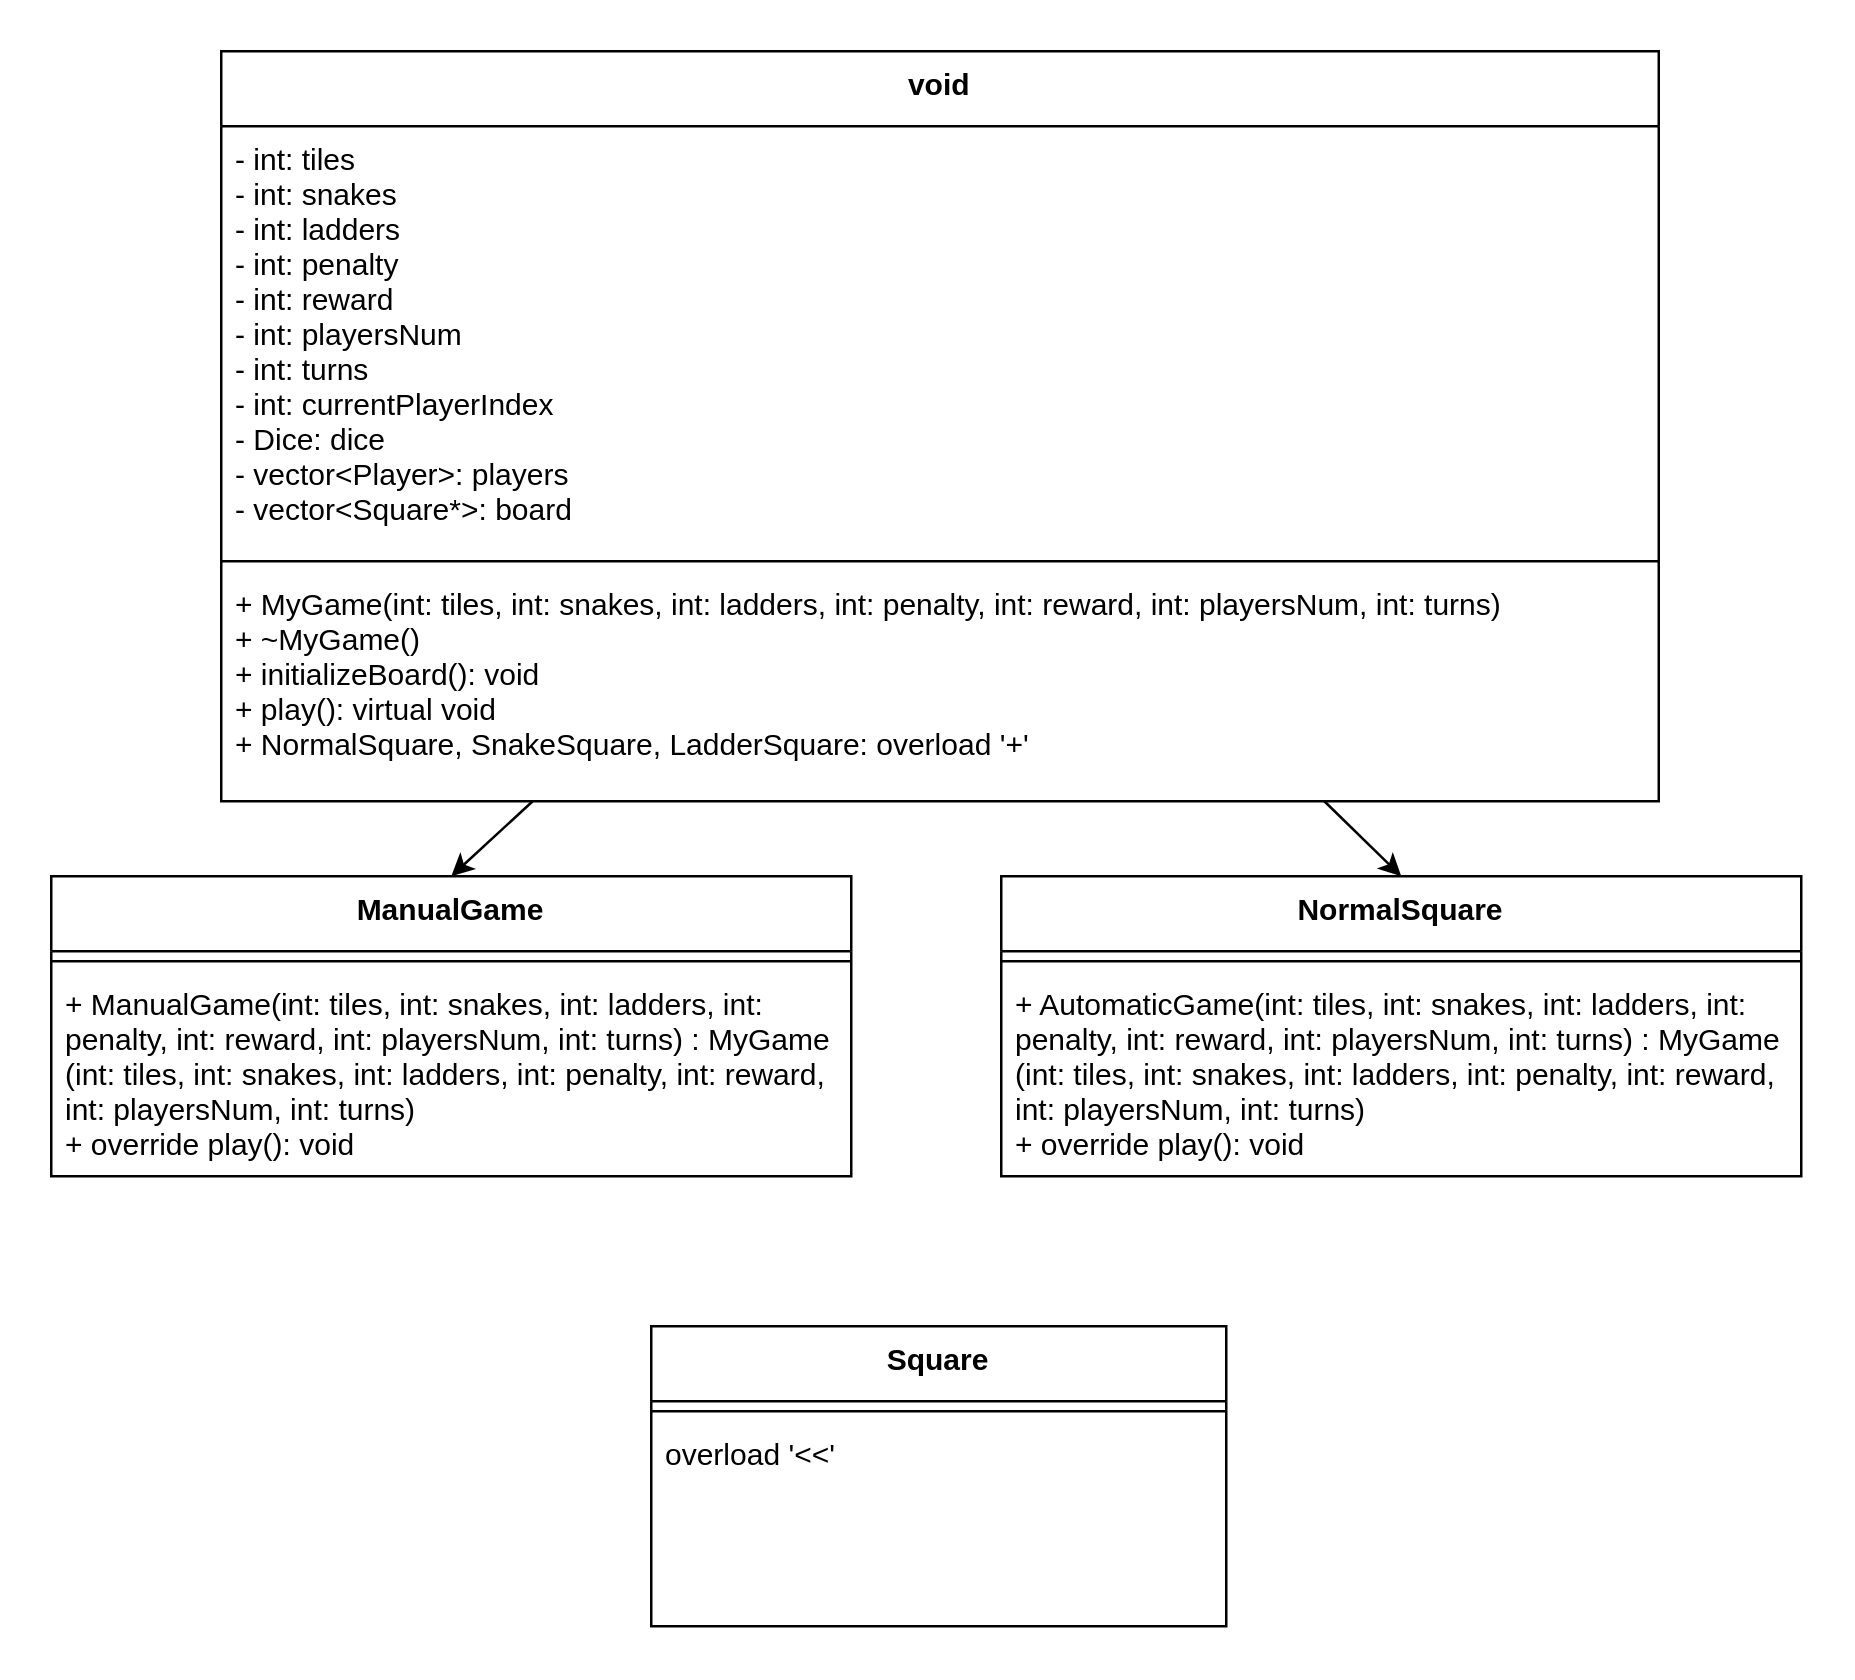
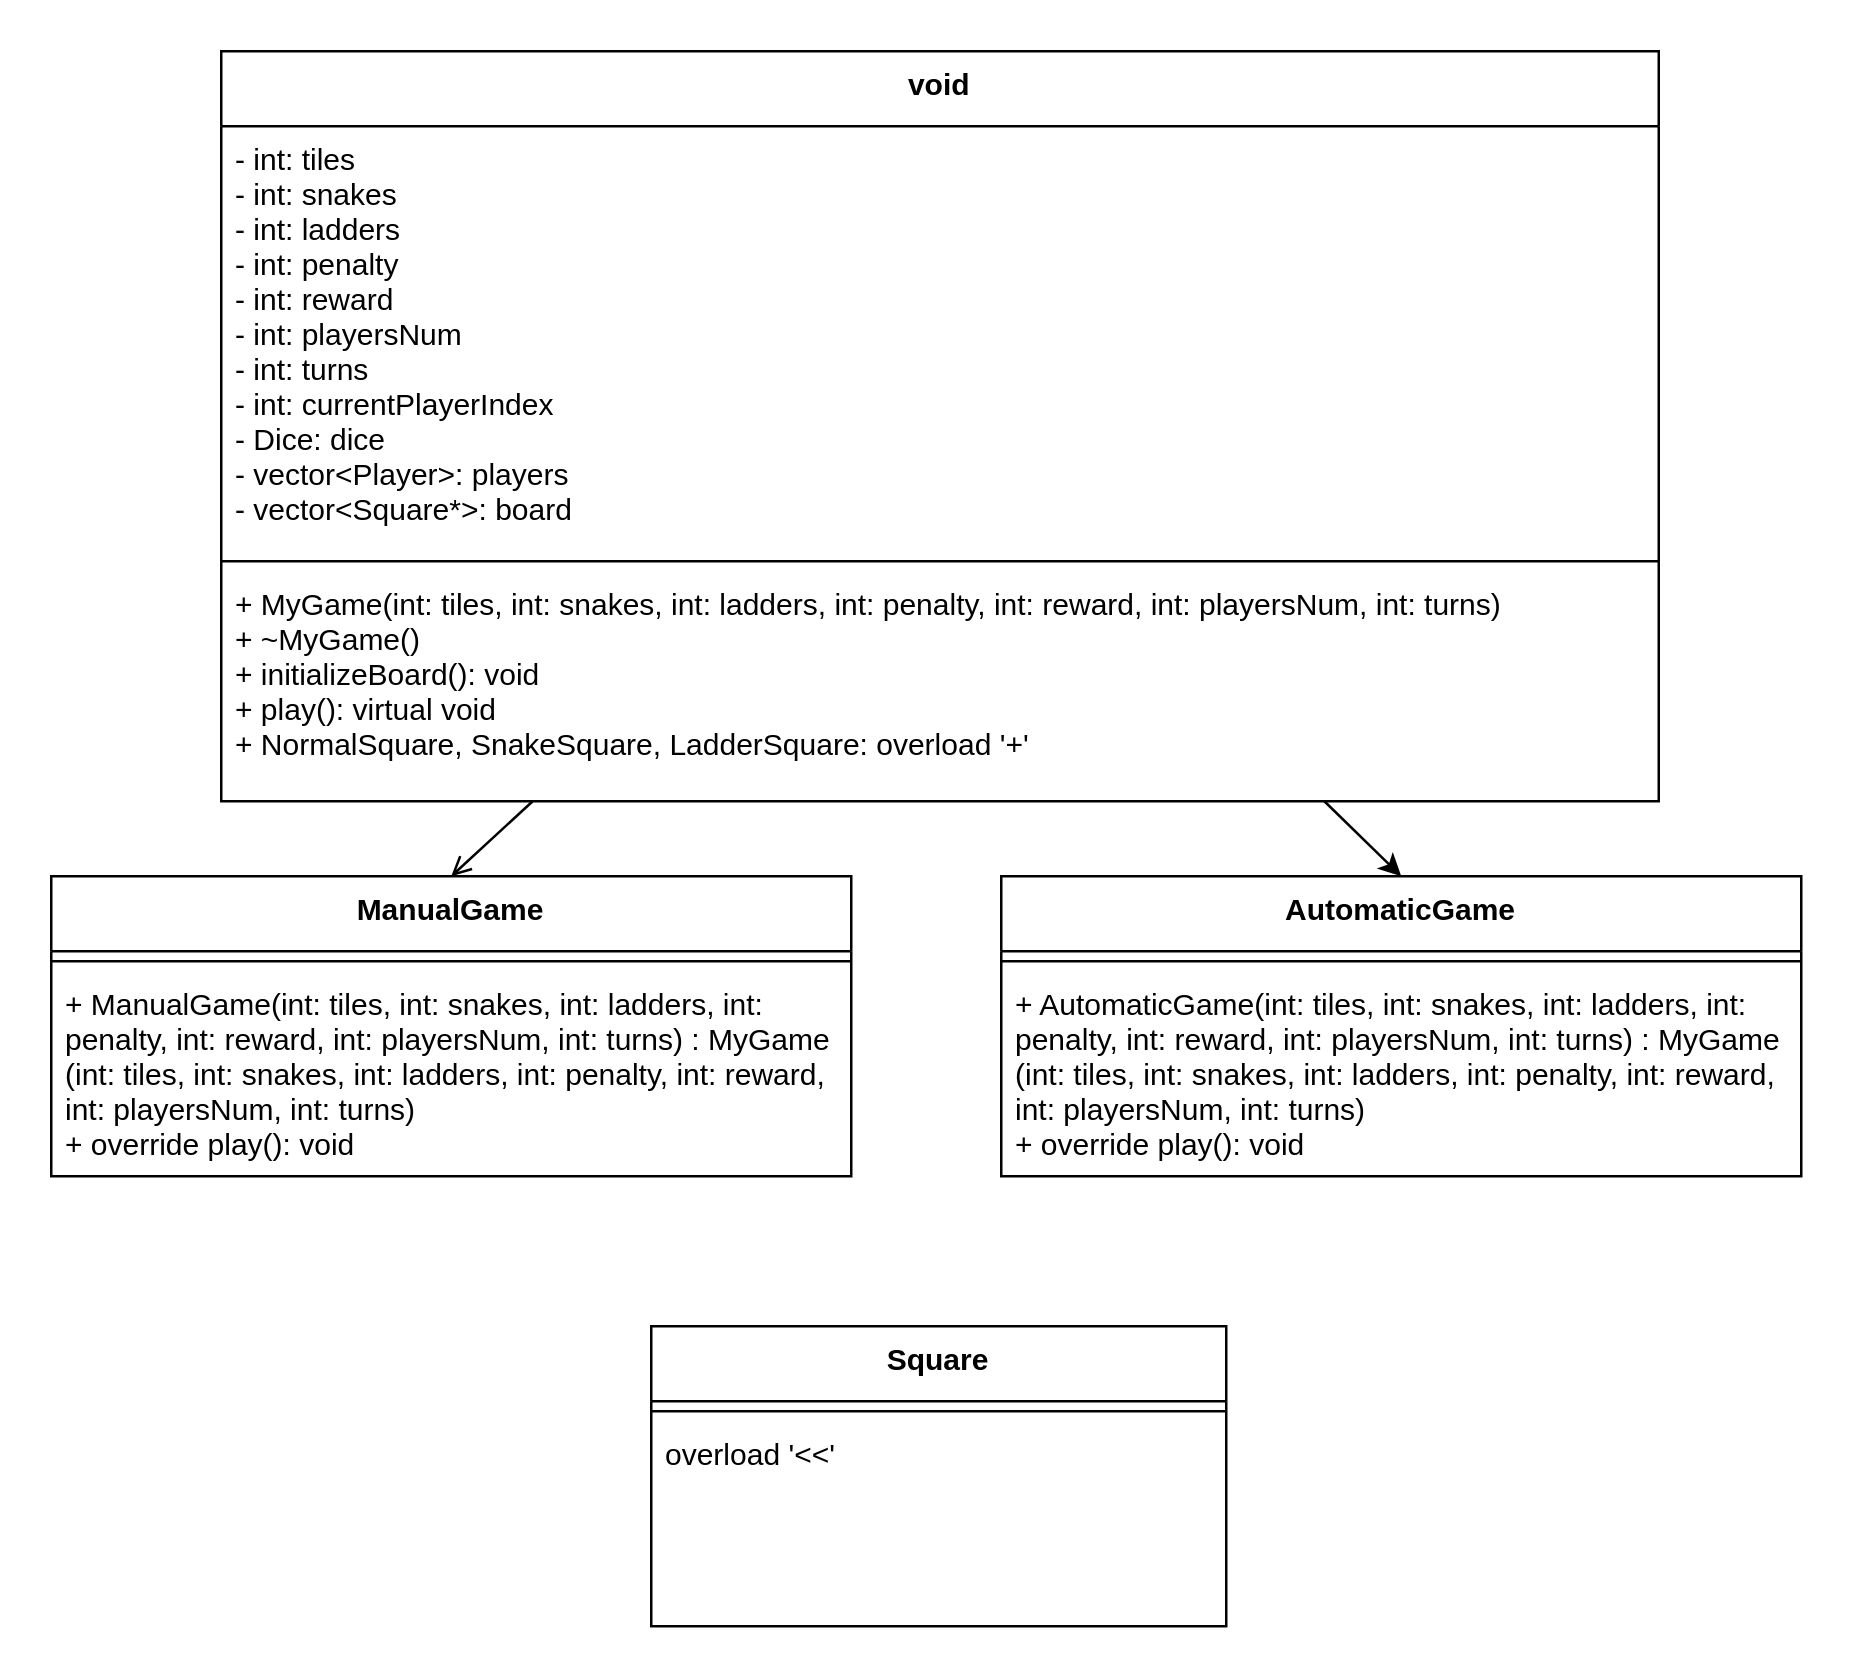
edge "void" -> "ManualGame": arrowhead classic -> open
node "NormalSquare": label "NormalSquare" -> "AutomaticGame"
